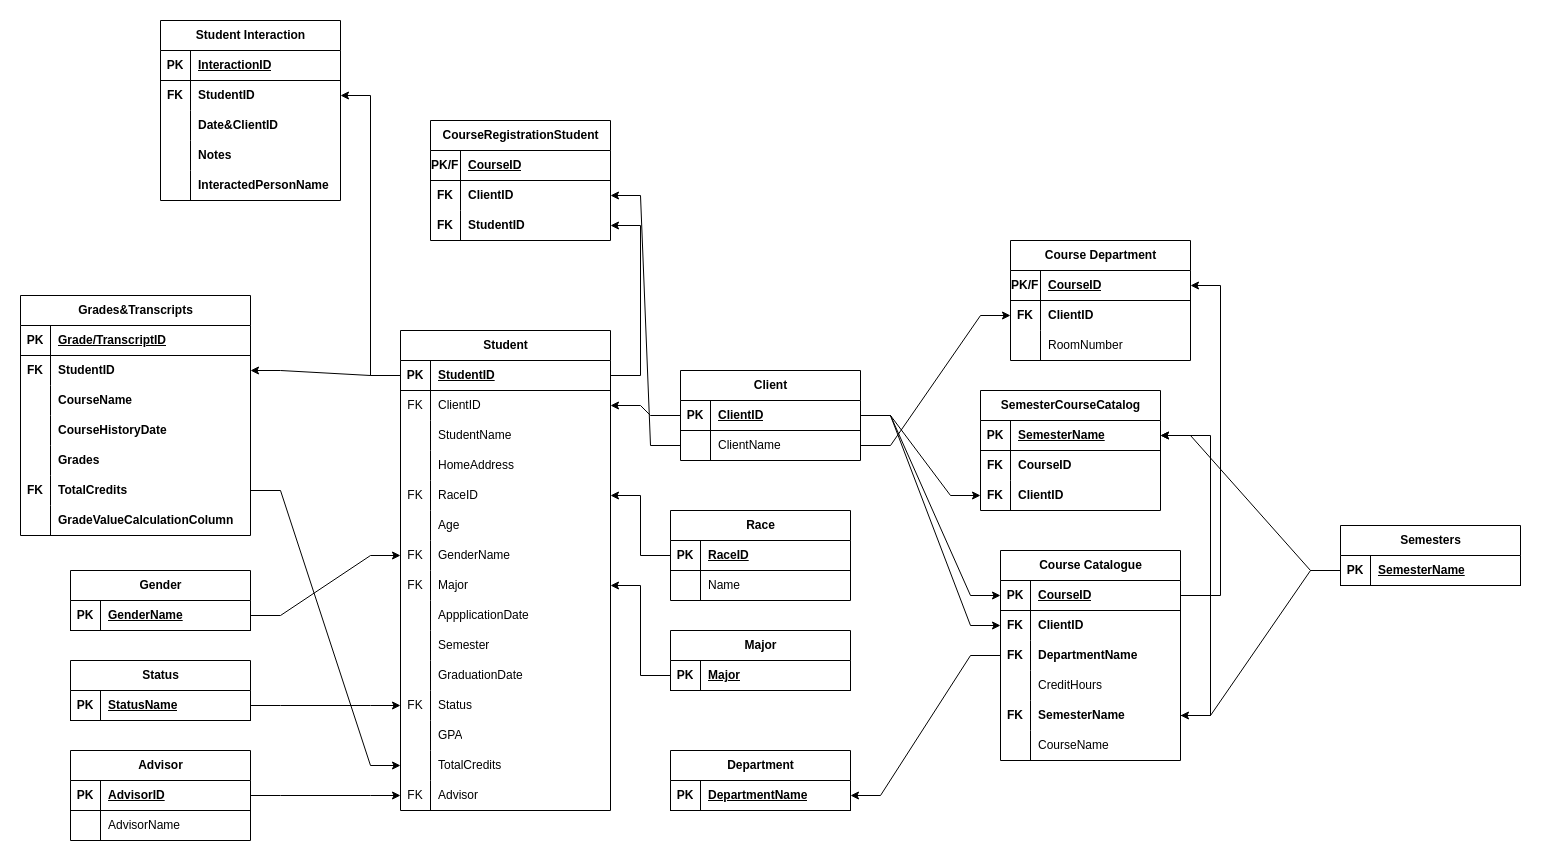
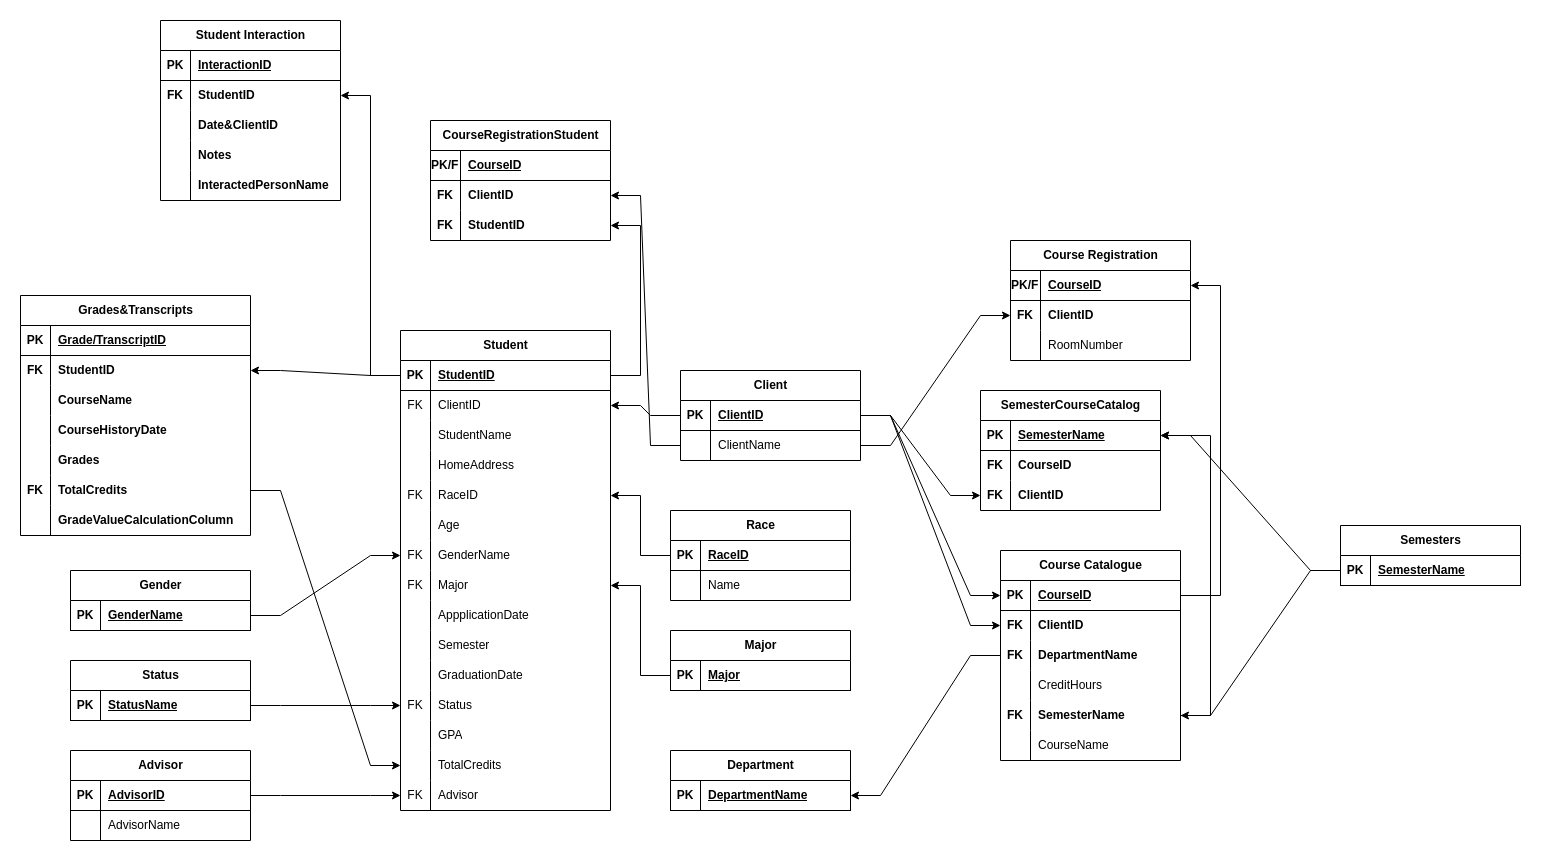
node "Course Department": label "Course Department" -> "Course Registration"
